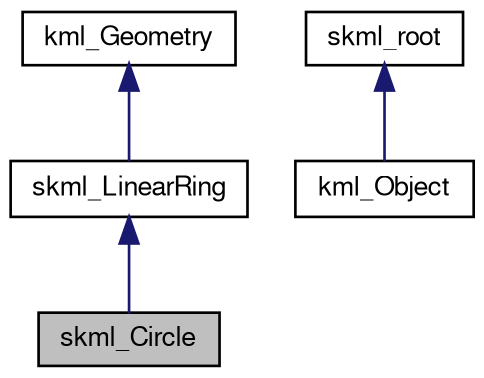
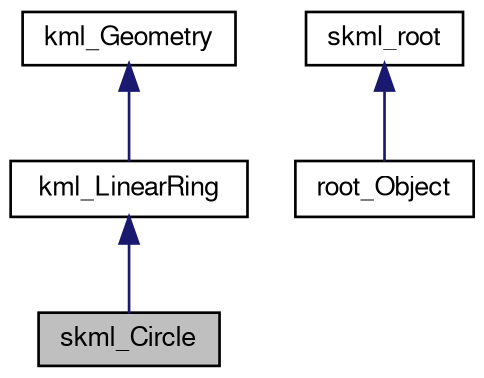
node "skml_LinearRing": label "skml_LinearRing" -> "kml_LinearRing"
node "kml_Object": label "kml_Object" -> "root_Object"
